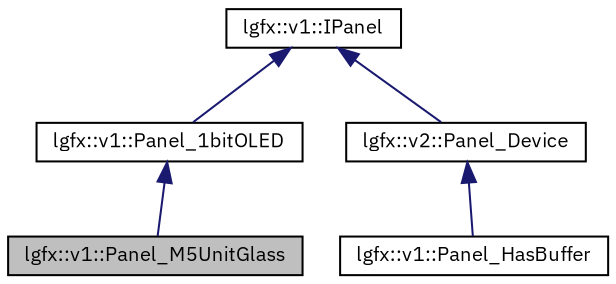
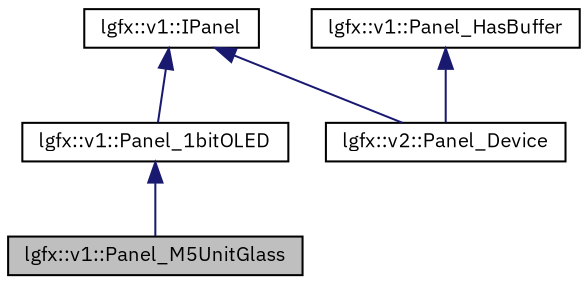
edge "lgfx::v1::Panel_HasBuffer" -> "lgfx::v2::Panel_Device": reversed
